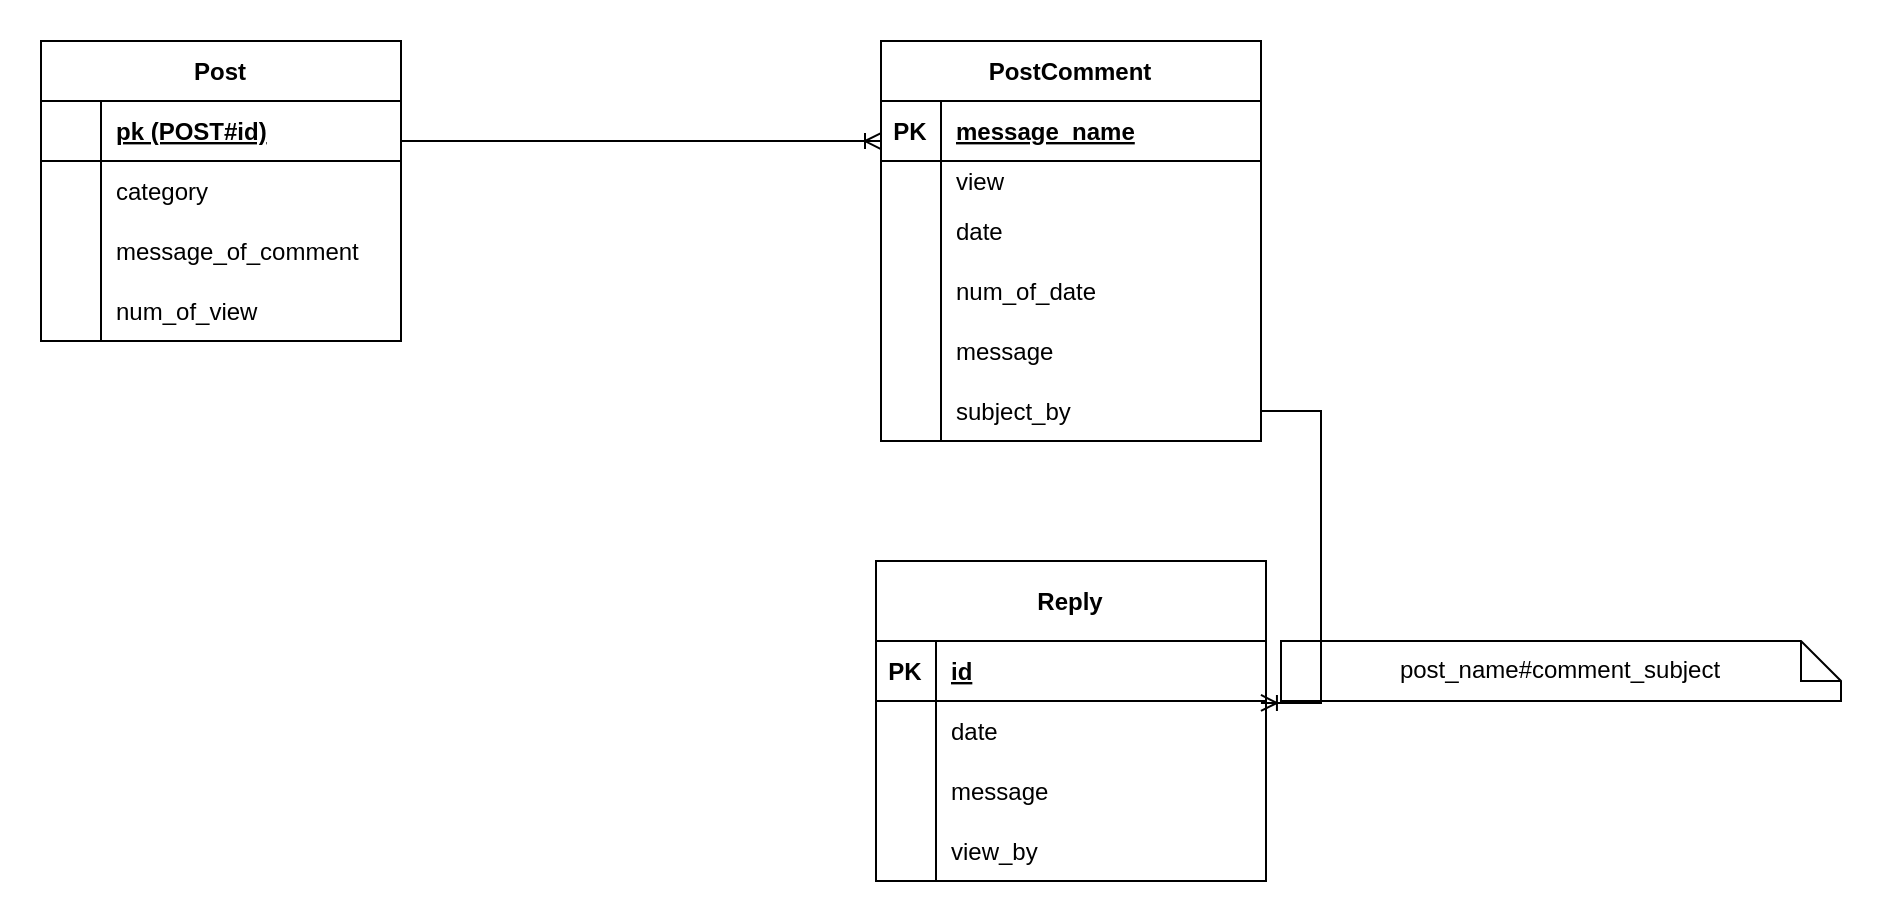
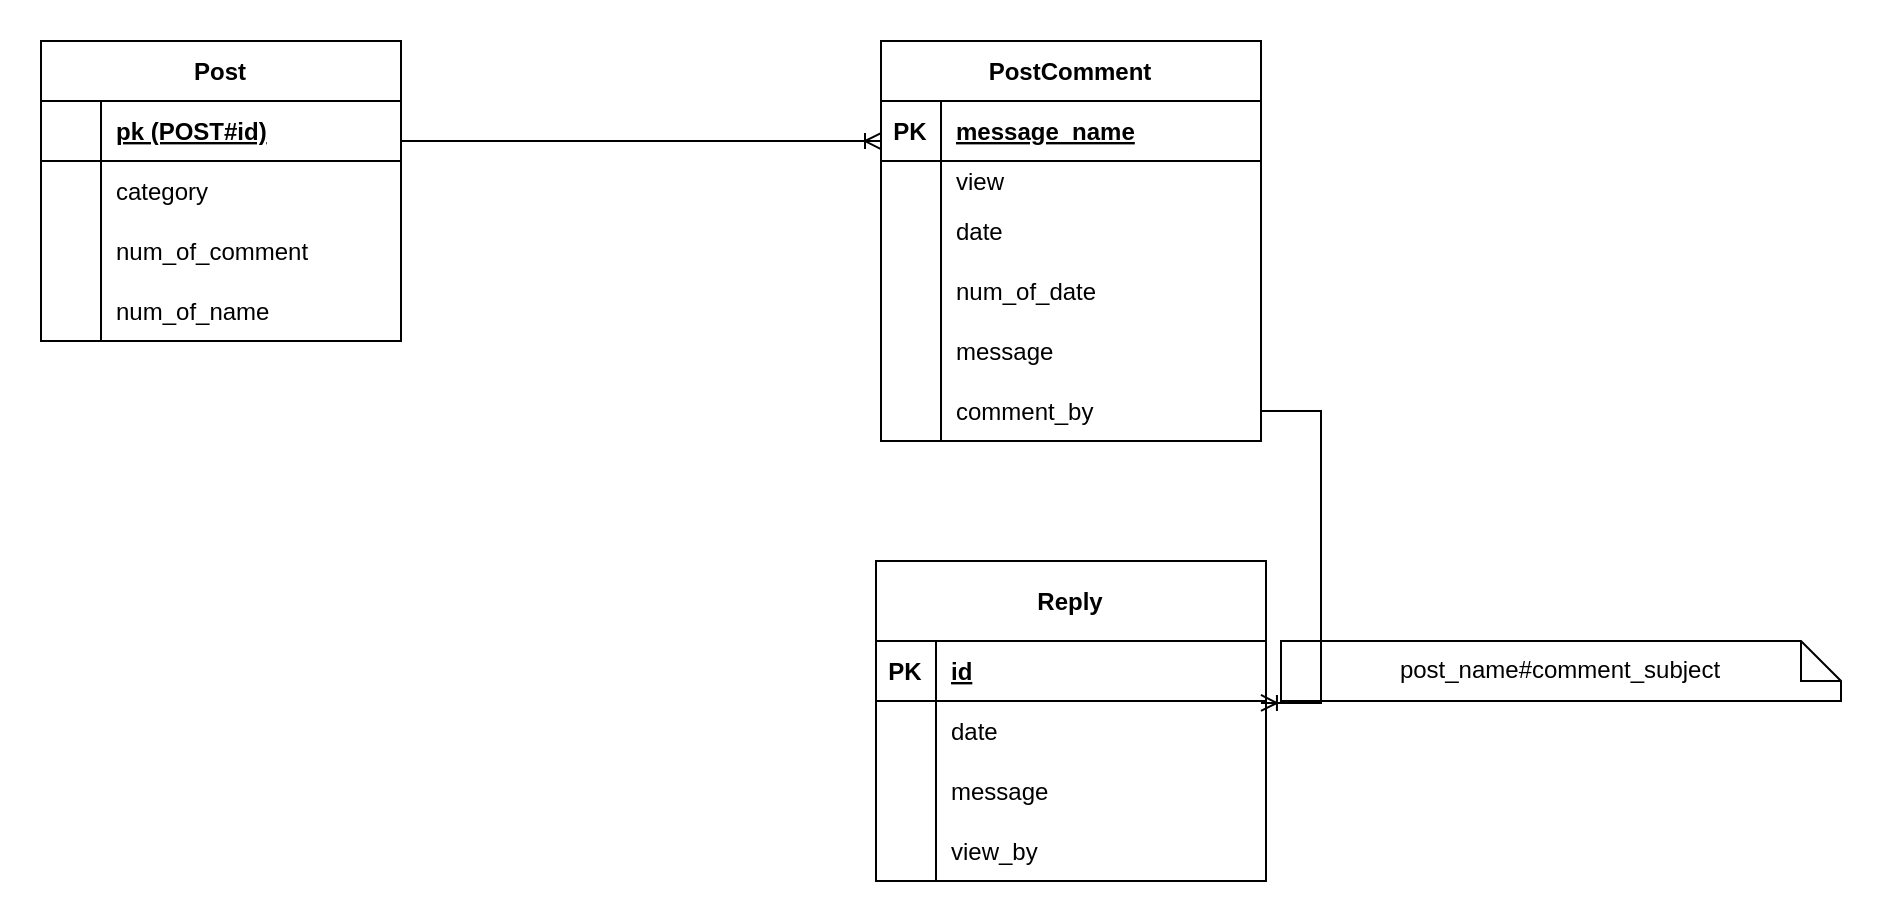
node "message_of_comment": label "message_of_comment" -> "num_of_comment"
node "num_of_view": label "num_of_view" -> "num_of_name"
node "subject_by": label "subject_by" -> "comment_by"
